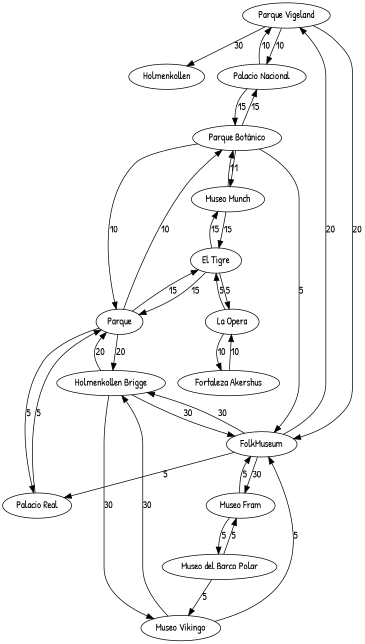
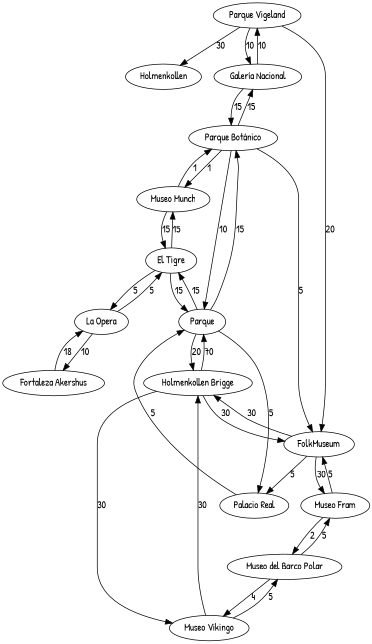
node "Palacio Nacional": label "Palacio Nacional" -> "Galería Nacional"
edge "Parque" -> "Parque Botánico": label "10" -> "15"
edge "FolkMuseum" -> "Parque Vigeland": removed, label "20"
edge "Holmenkollen Brigge" -> "Parque": label "20" -> "70"
edge "Fortaleza Akershus" -> "La Opera": label "10" -> "18"
edge "Museo Fram" -> "Museo del Barco Polar": label "5" -> "2"
edge "Museo Vikingo" -> "FolkMuseum": now "Museo Vikingo" -> "Museo del Barco Polar"
edge "Museo del Barco Polar" -> "Museo Vikingo": label "5" -> "4"
